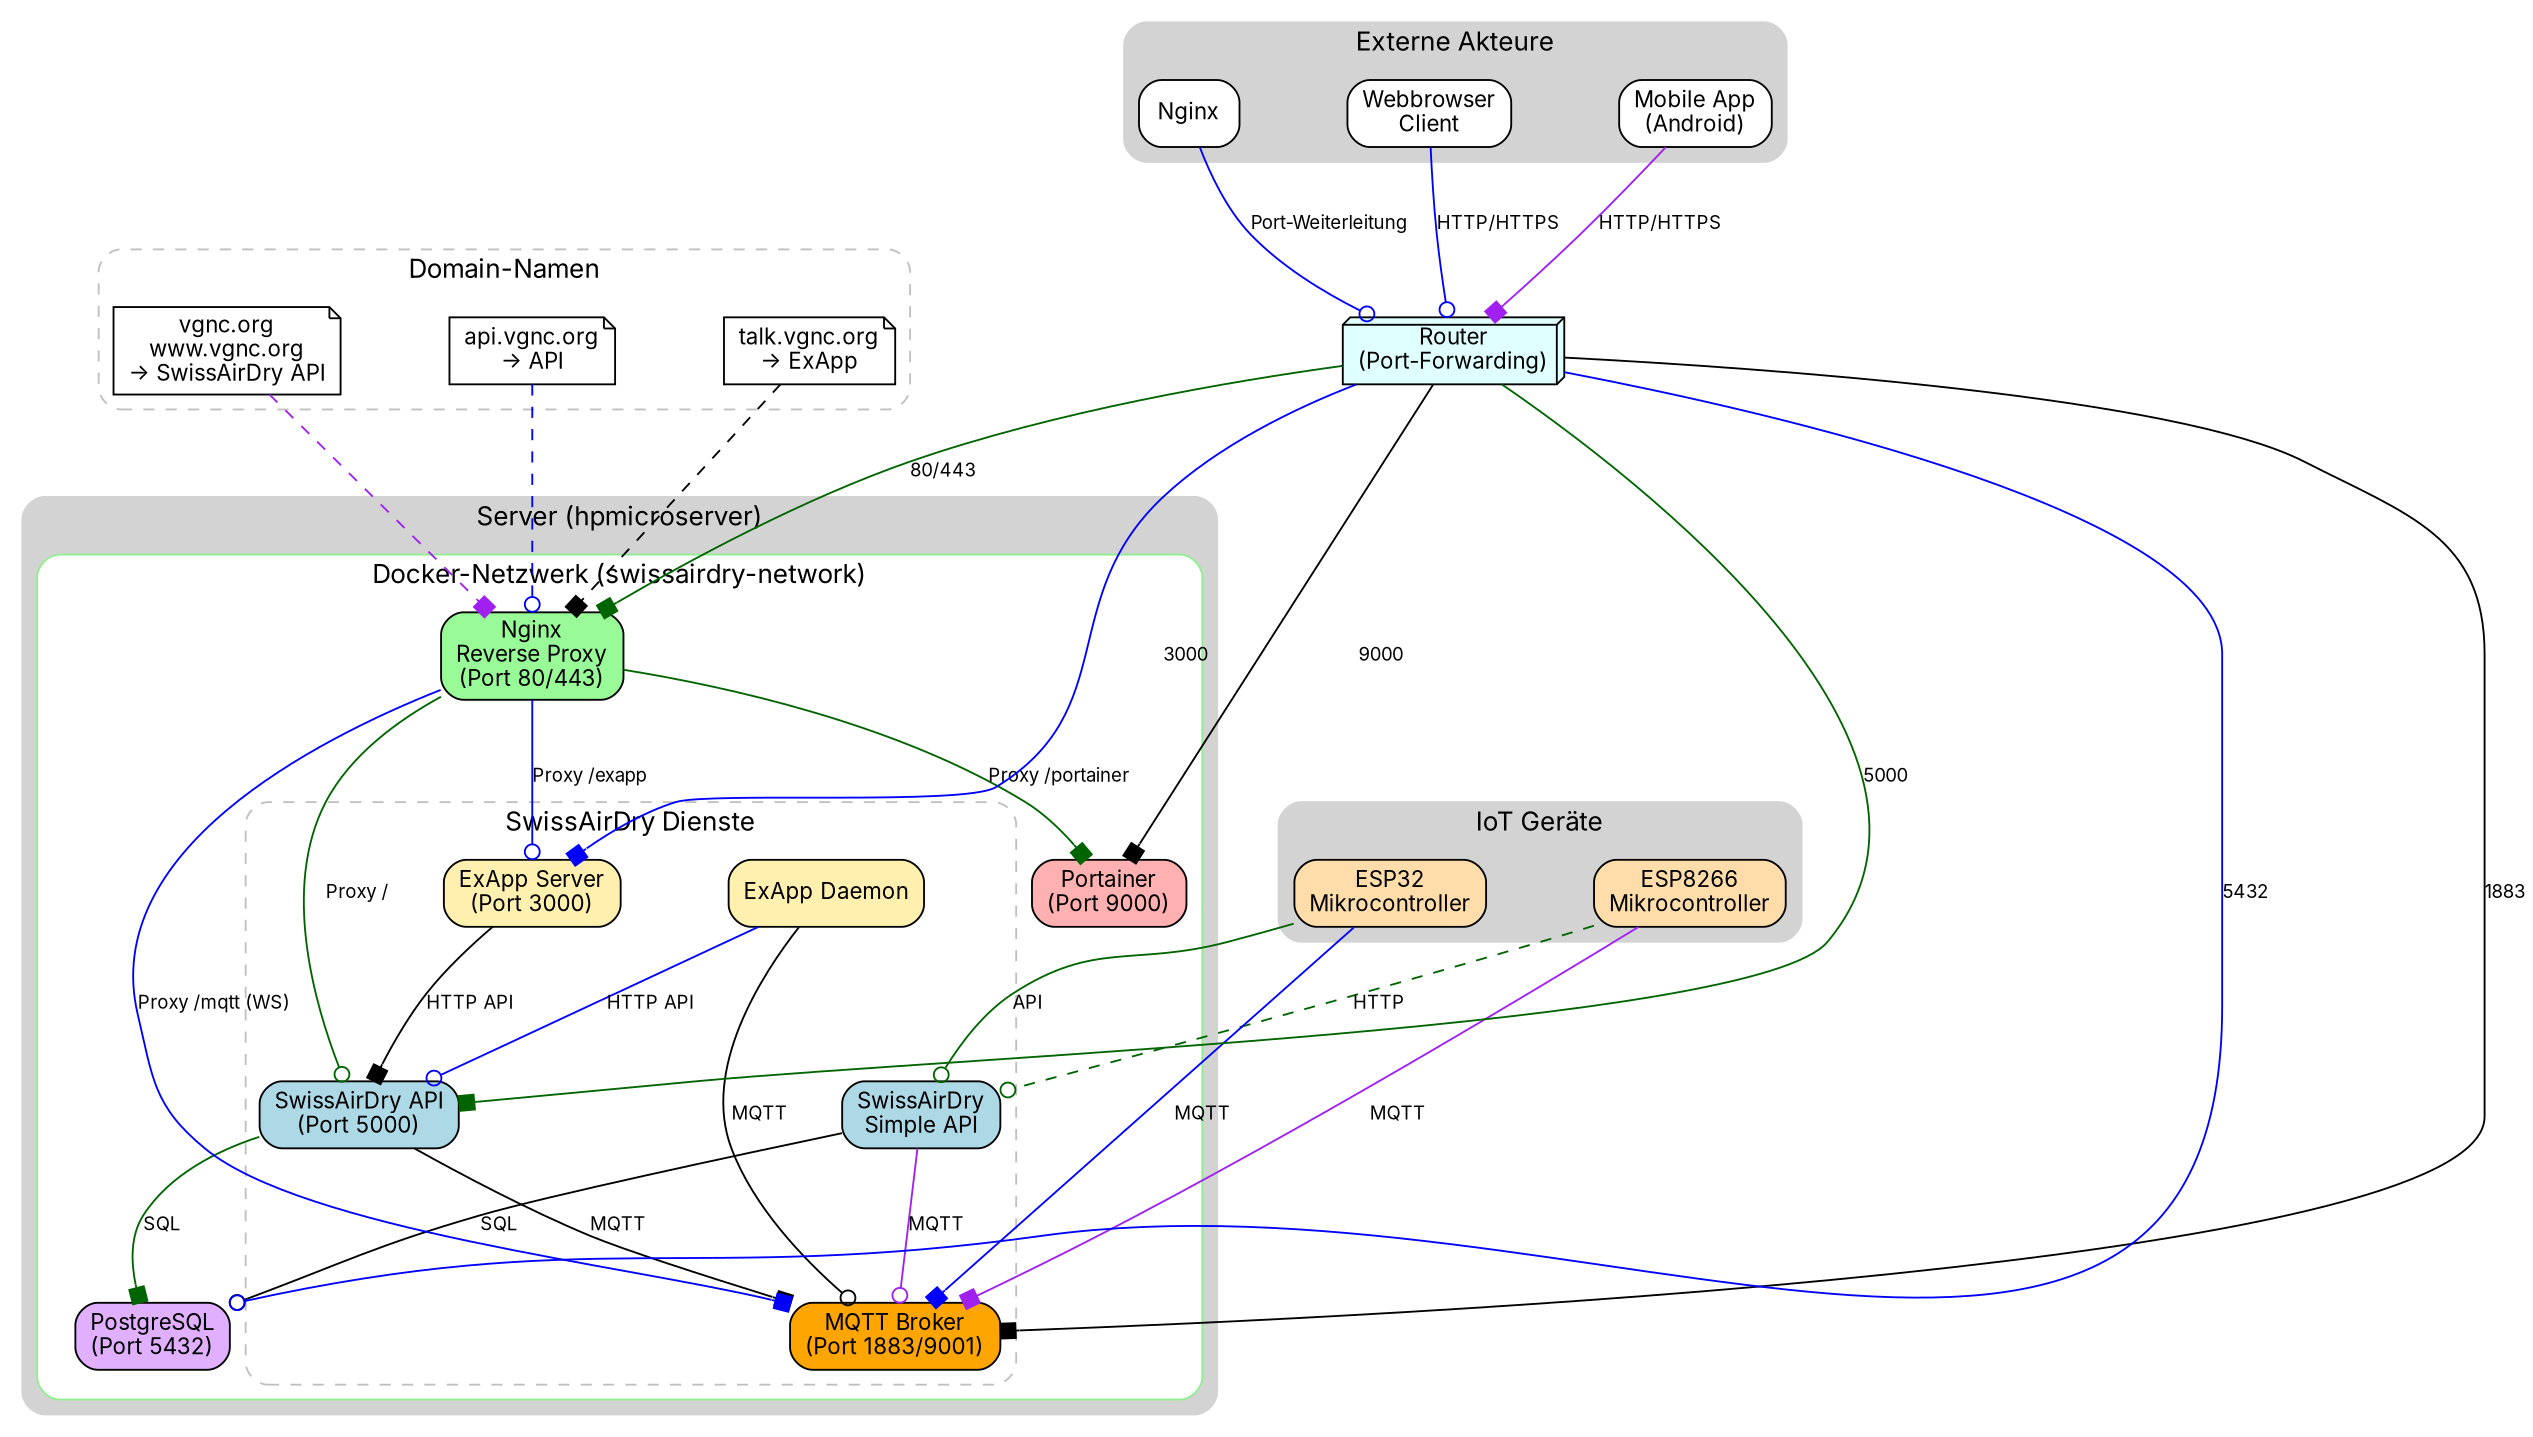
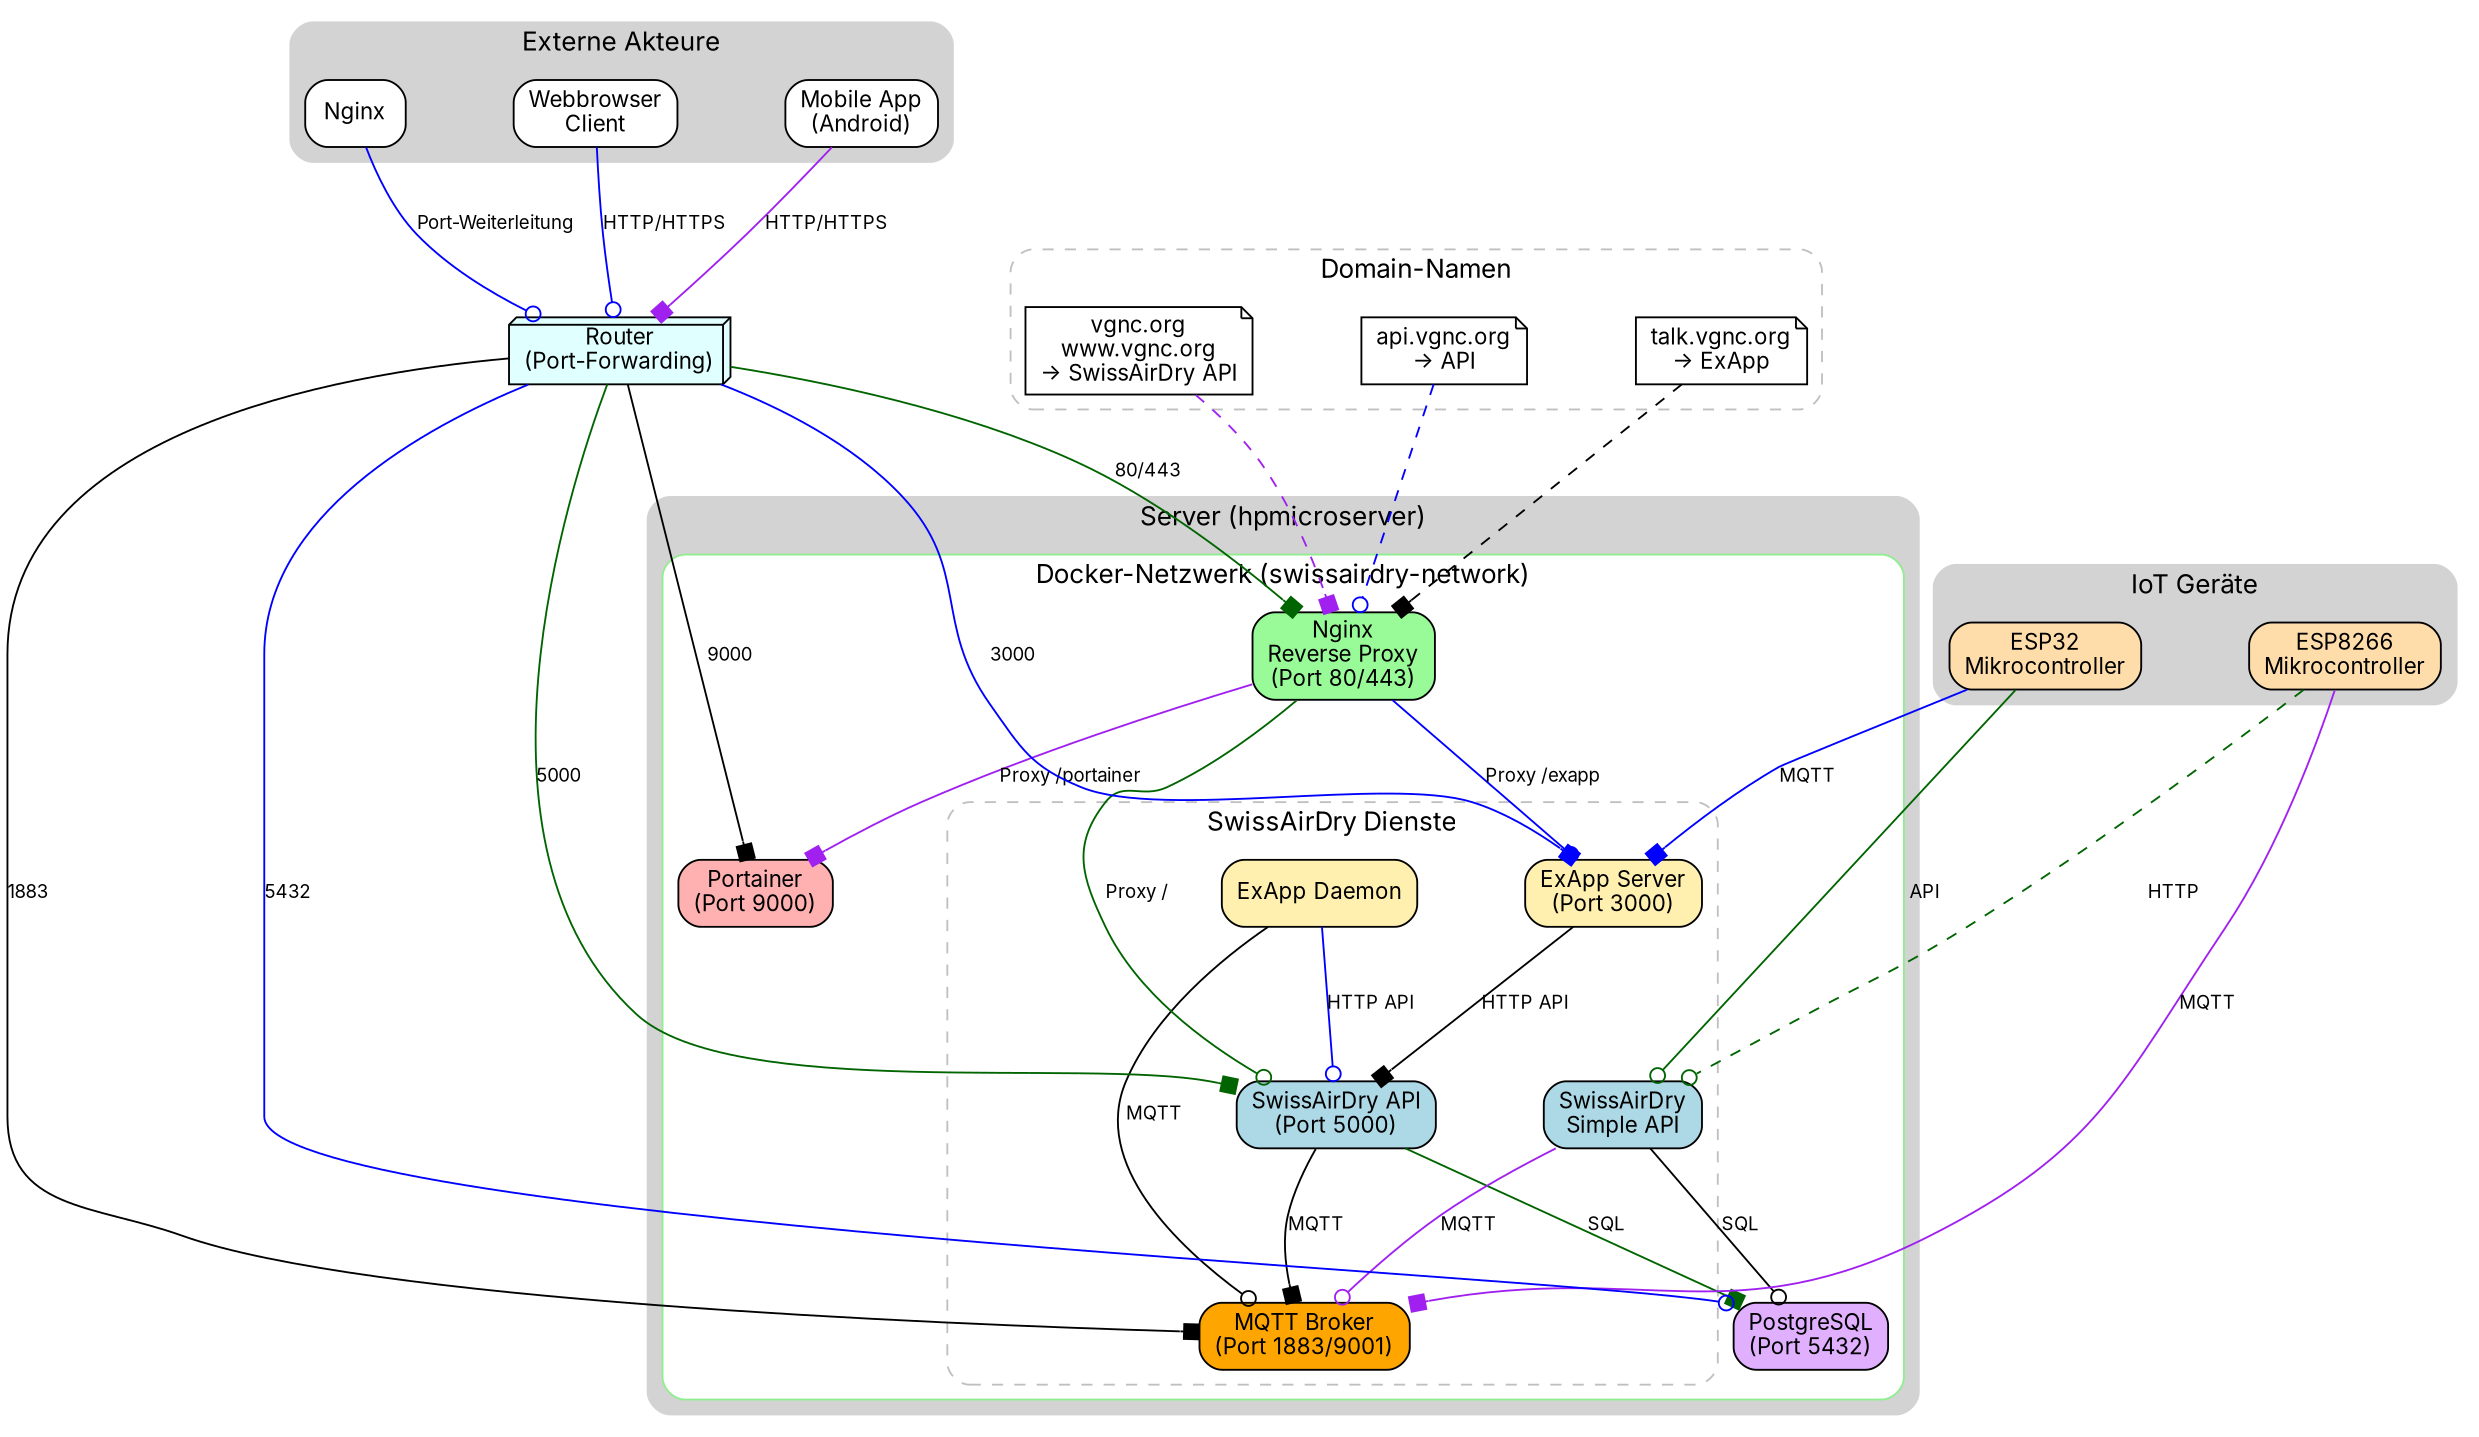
edge "Nginx Reverse Proxy (Port 80/443)" -> "Portainer (Port 9000)": color darkgreen -> purple
edge "ESP32 Mikrocontroller" -> "MQTT Broker (Port 1883/9001)": now "ESP32 Mikrocontroller" -> "ExApp Server (Port 3000)"
edge "Nginx Reverse Proxy (Port 80/443)" -> "MQTT Broker (Port 1883/9001)": removed, label "Proxy /mqtt (WS)"
